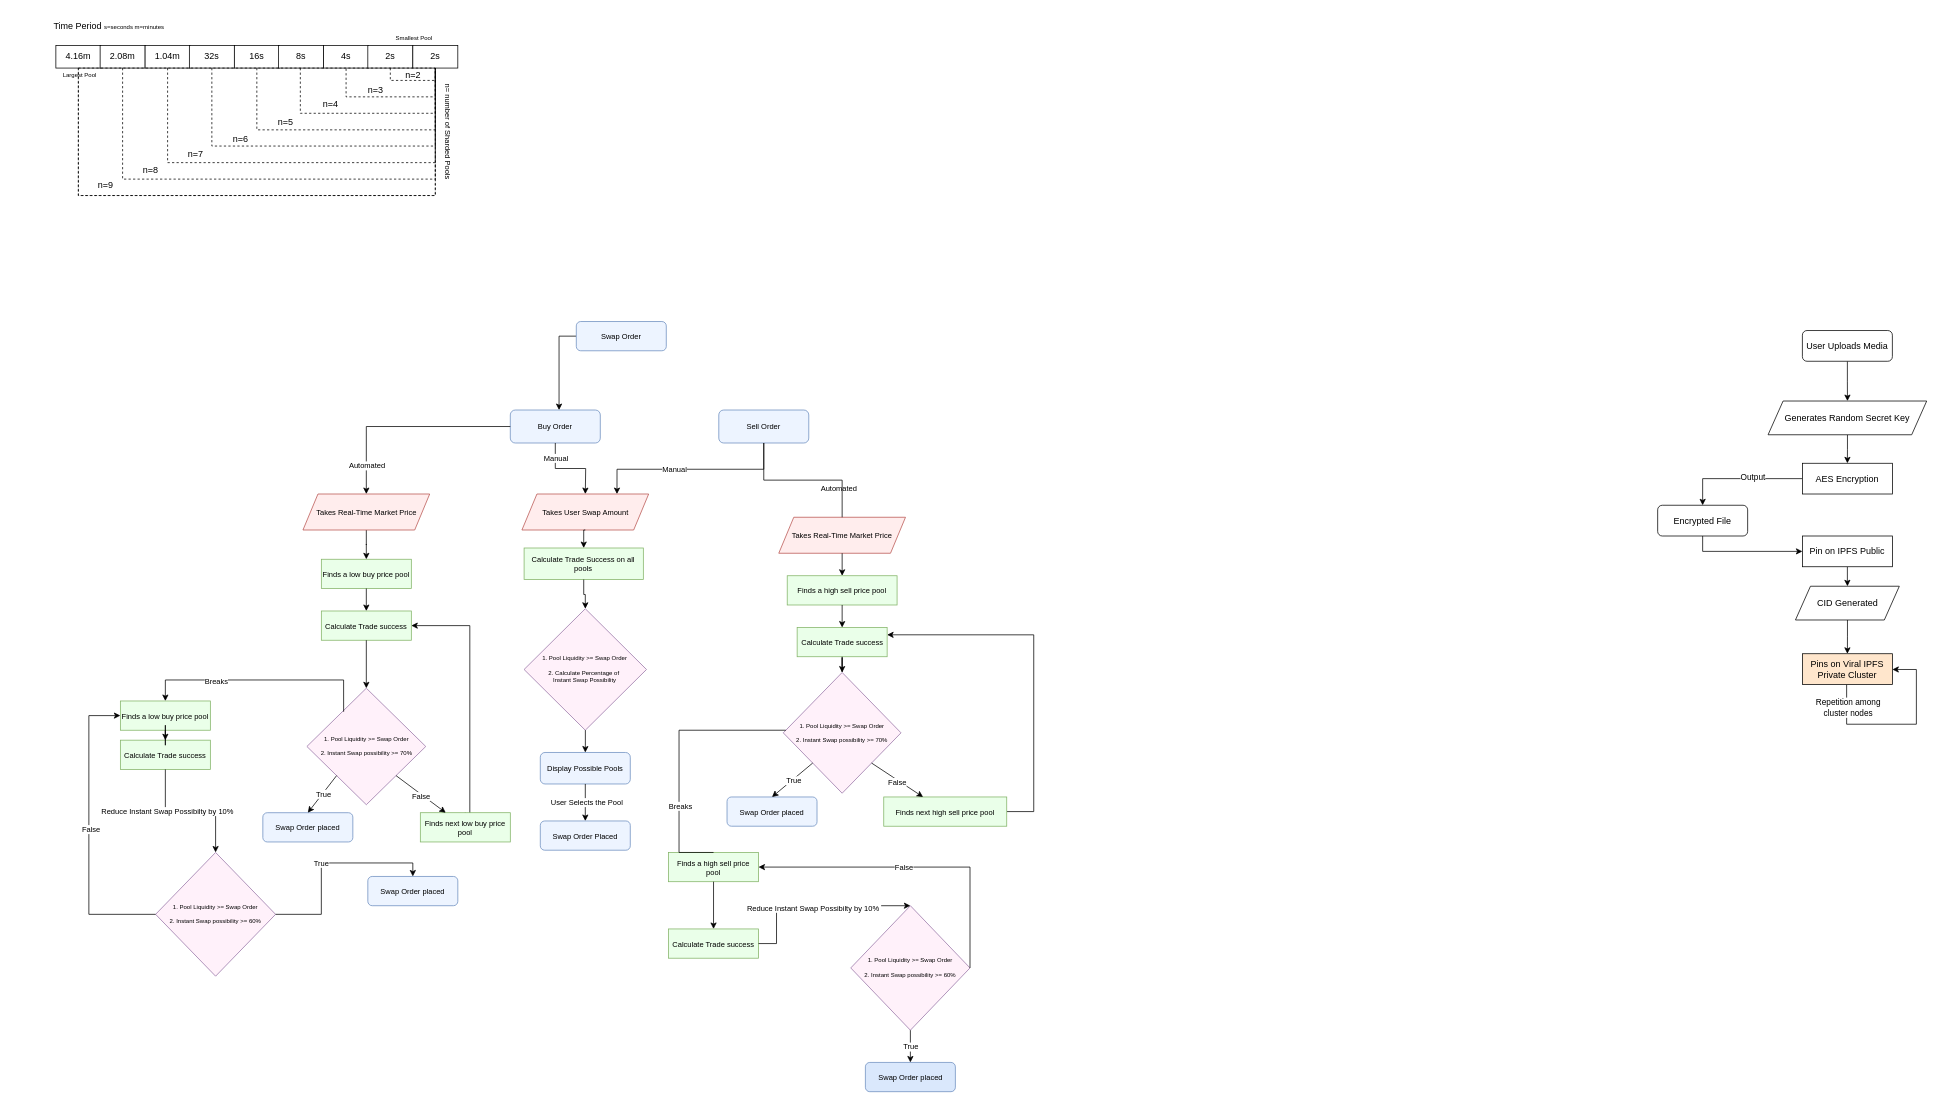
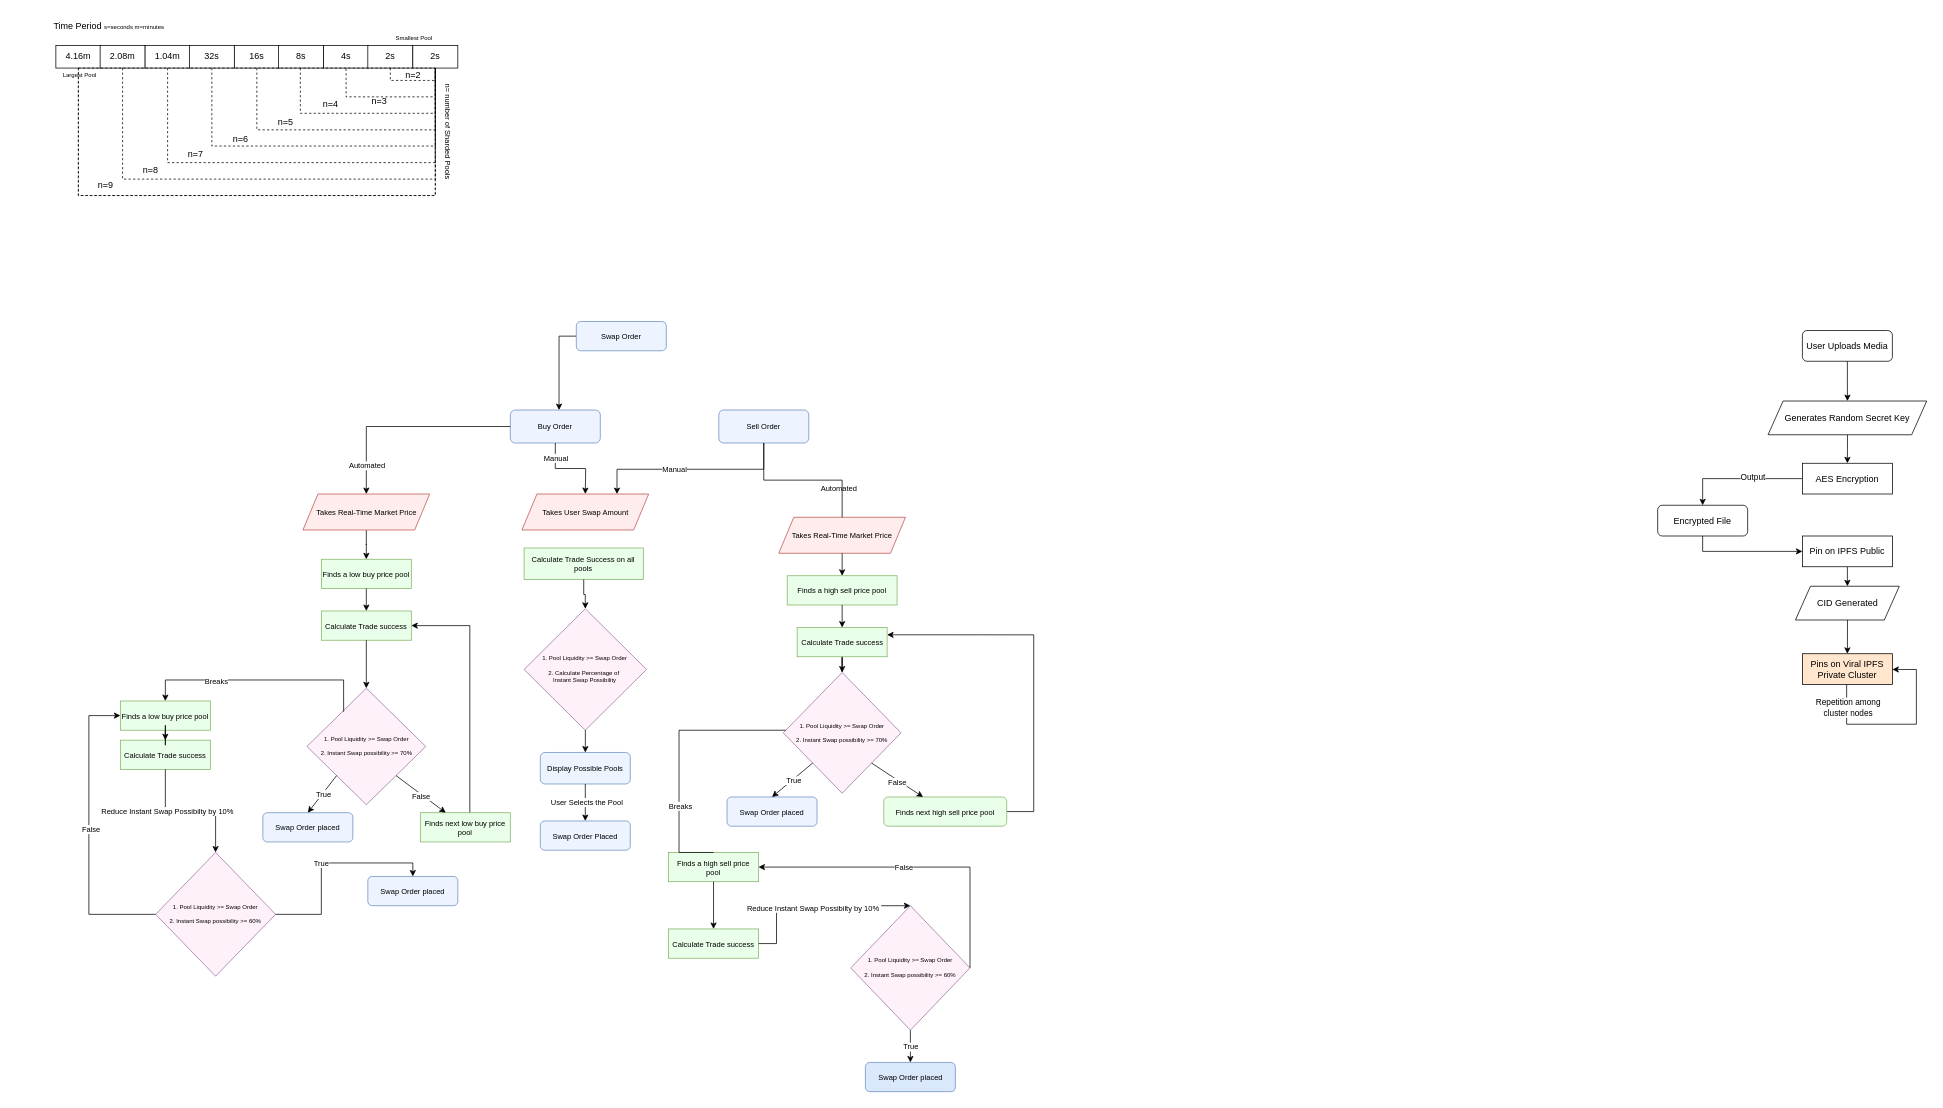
node "n=3": moved (375, 90) -> (379, 101)
edge "Takes User Swap Amount" -> "Calculate Trade Success on all pools": removed
node "Finds next high sell price pool": shape rectangle -> rounded rectangle
